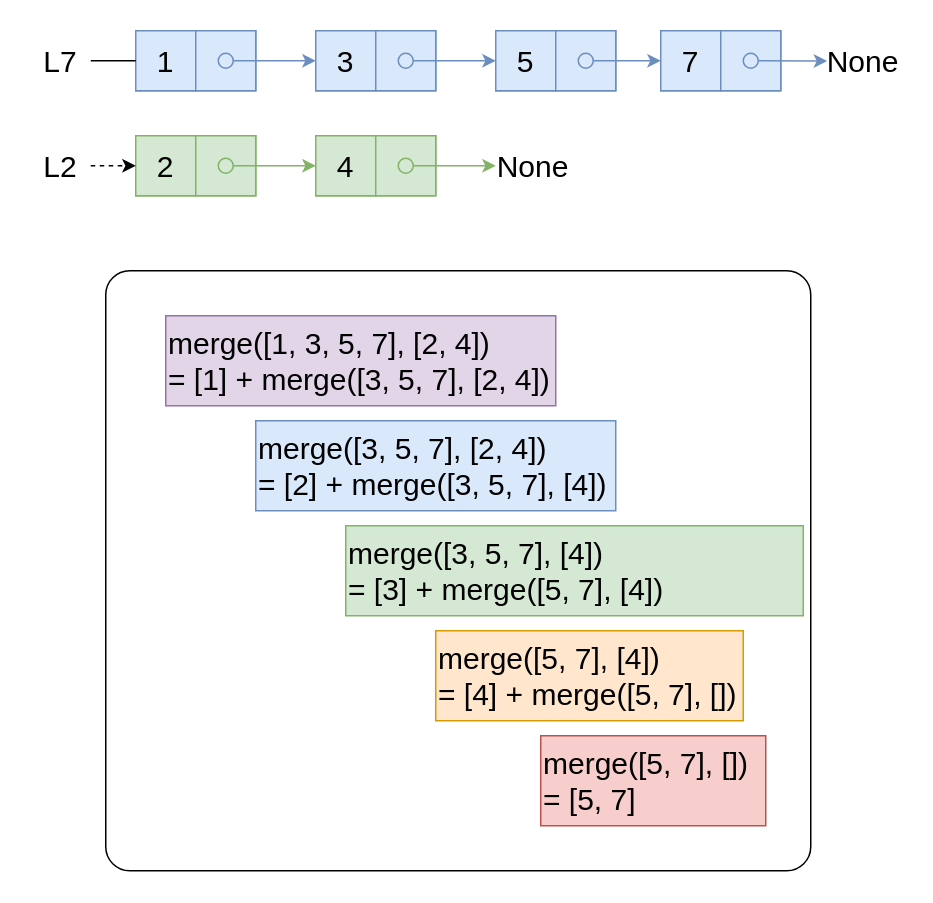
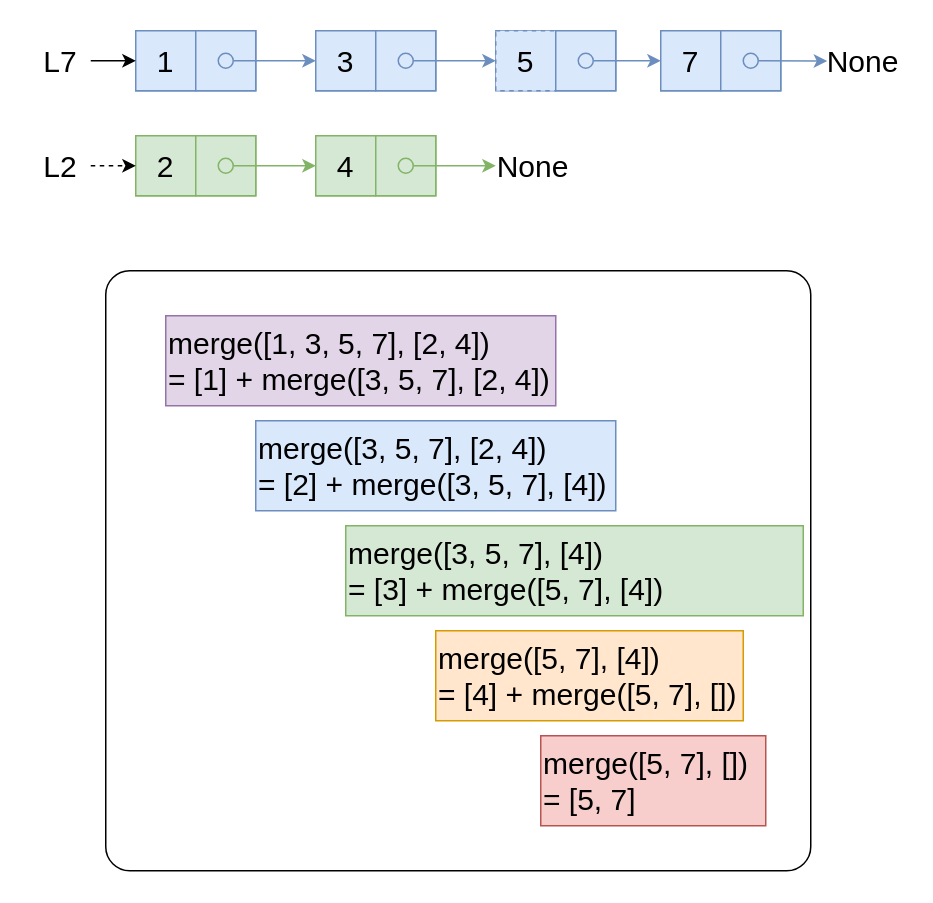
edge "L7" -- "1": arrowhead none -> classic
node "5": style solid -> dashed
